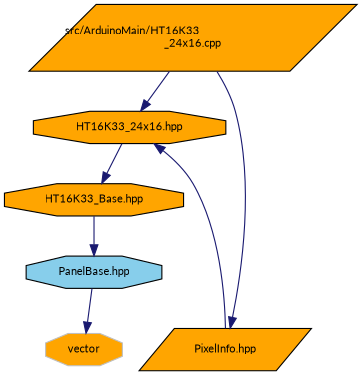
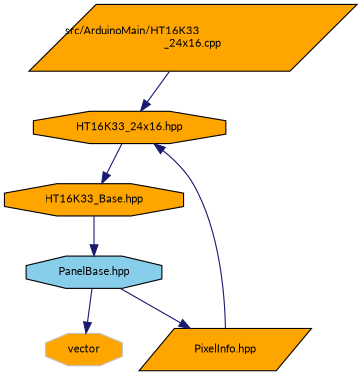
edge "src/ArduinoMain/HT16K33 _24x16.cpp" -> "PixelInfo.hpp": now "PanelBase.hpp" -> "PixelInfo.hpp"
